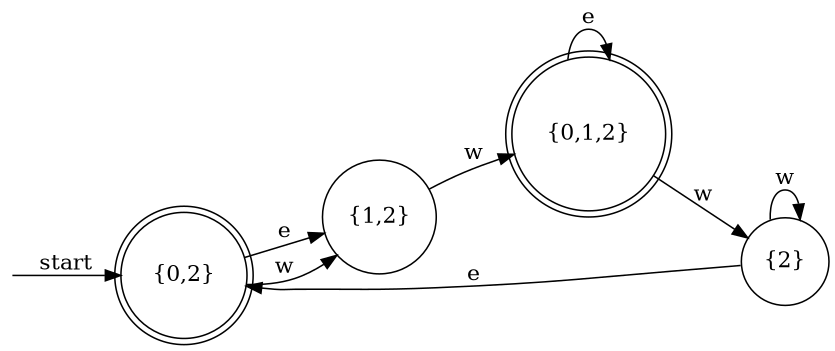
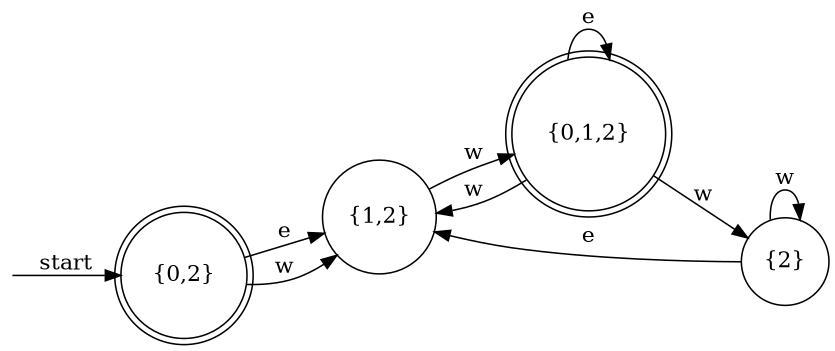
edge "{0,1,2}" -> "{1,2}": added, label "w"
edge "{2}" -> "{0,2}": now "{2}" -> "{1,2}"
